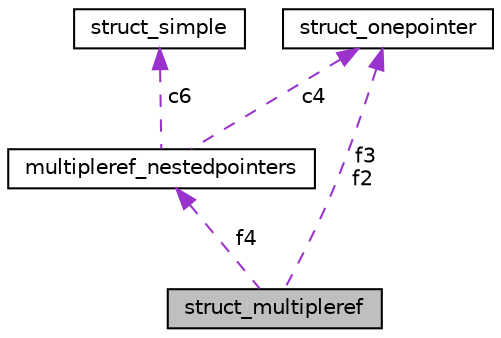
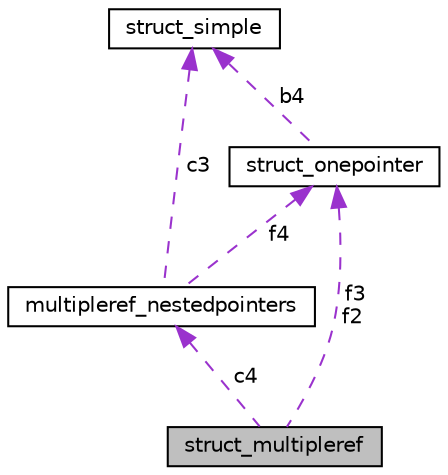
edge "multipleref_nestedpointers" -> "struct_simple": label " c6" -> " c3"
edge "multipleref_nestedpointers" -> "struct_onepointer": label " c4" -> " f4"
edge "struct_onepointer" -> "struct_simple": added, label "b4"
edge "struct_multipleref" -> "multipleref_nestedpointers": label " f4" -> " c4"
